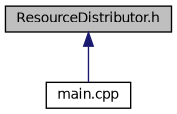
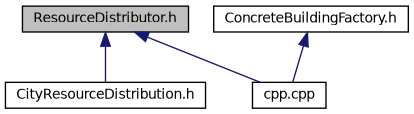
node "ConcreteBuildingFactory.h": added
node "main.cpp": label "main.cpp" -> "cpp.cpp"
node "CityResourceDistribution.h": added
